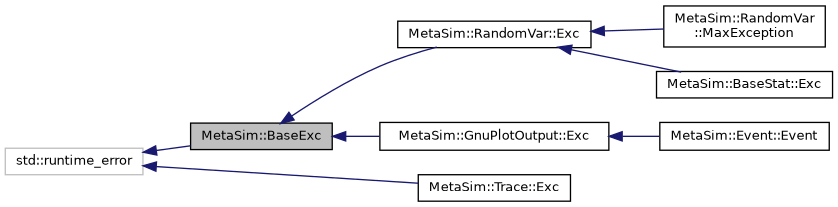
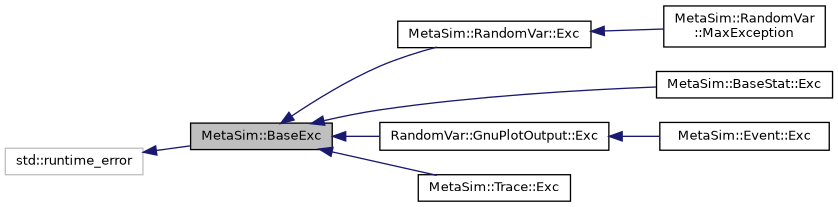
edge "MetaSim::BaseStat::Exc" -> "MetaSim::RandomVar::Exc": now "MetaSim::BaseStat::Exc" -> "MetaSim::BaseExc"
node "MetaSim::GnuPlotOutput::Exc": label "MetaSim::GnuPlotOutput::Exc" -> "RandomVar::GnuPlotOutput::Exc"
node "MetaSim::Event::Event": label "MetaSim::Event::Event" -> "MetaSim::Event::Exc"
edge "MetaSim::Trace::Exc" -> "std::runtime_error": now "MetaSim::Trace::Exc" -> "MetaSim::BaseExc"
